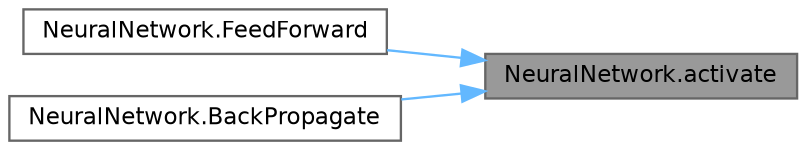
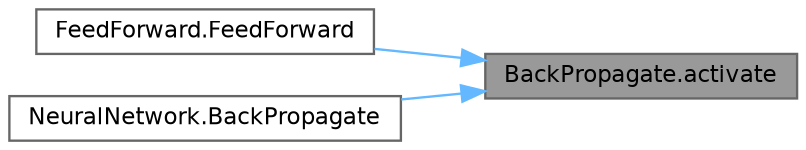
node "NeuralNetwork.FeedForward": label "NeuralNetwork.FeedForward" -> "FeedForward.FeedForward"
node "NeuralNetwork.activate": label "NeuralNetwork.activate" -> "BackPropagate.activate"
